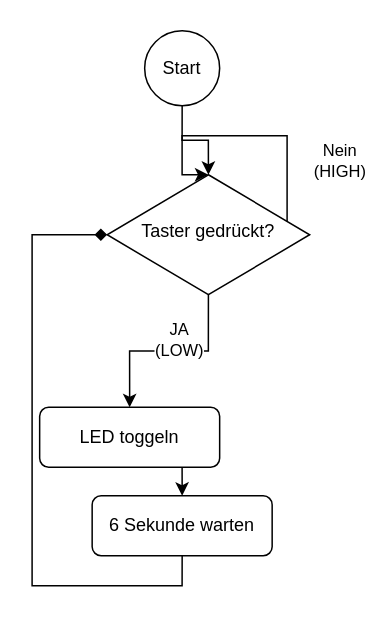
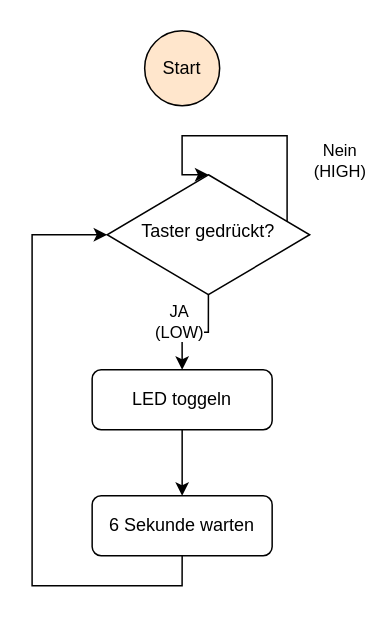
node "Start": fillcolor #ffffff -> #ffe6cc
edge "Start" -> "Taster gedrückt?": removed
edge "6 Sekunde warten" -> "Taster gedrückt?": arrowhead diamond -> classic
node "LED toggeln": moved (130, 437) -> (182, 400)
